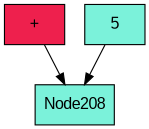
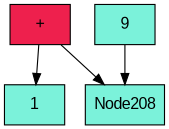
node "5": label "5" -> "9"
node "1": added
